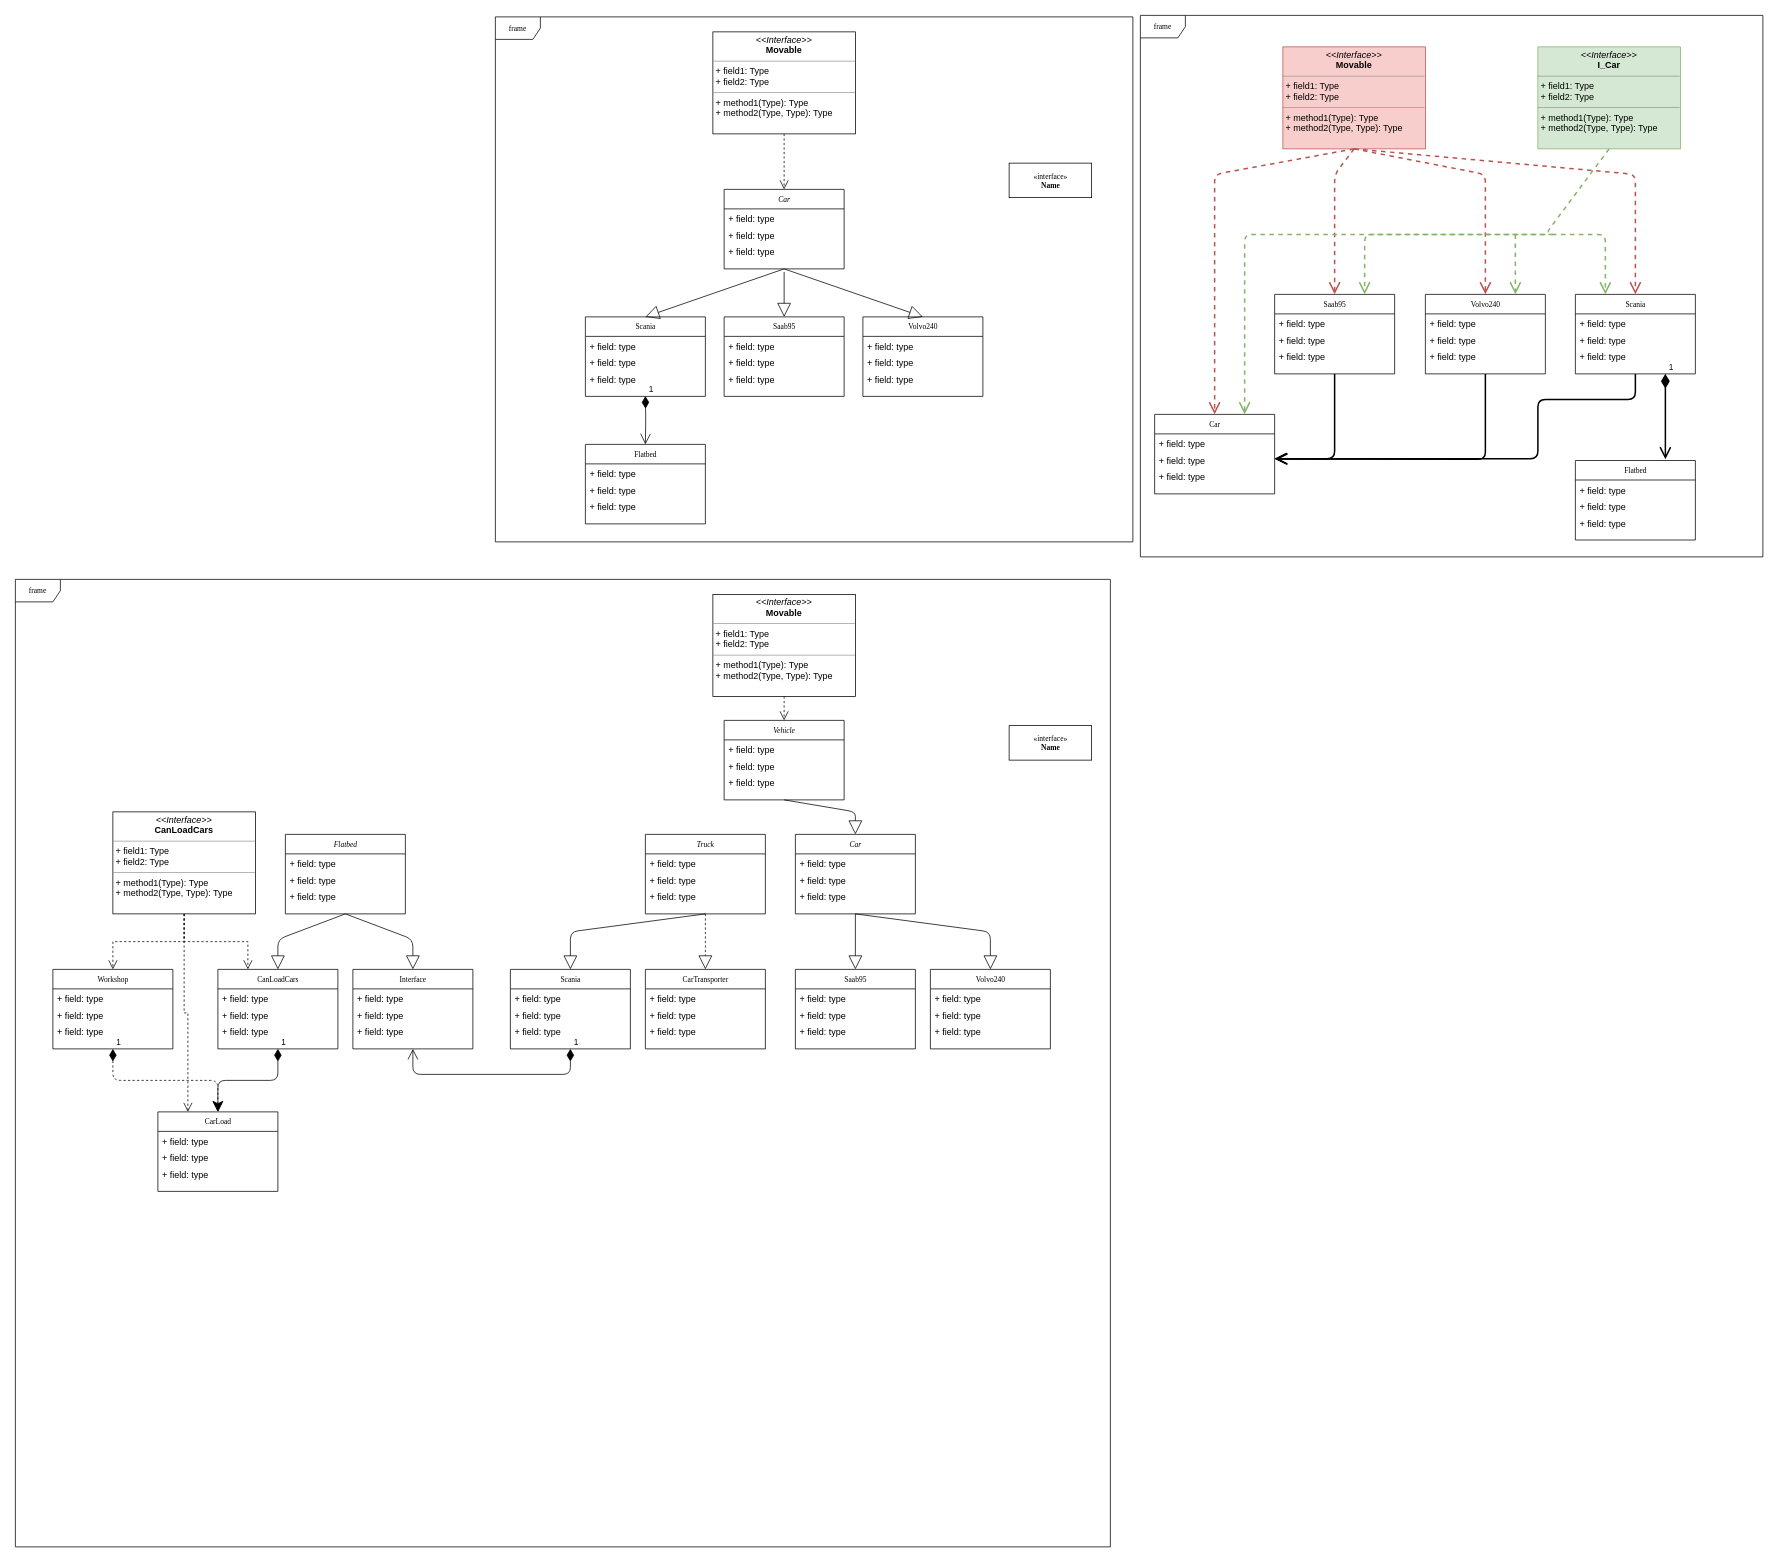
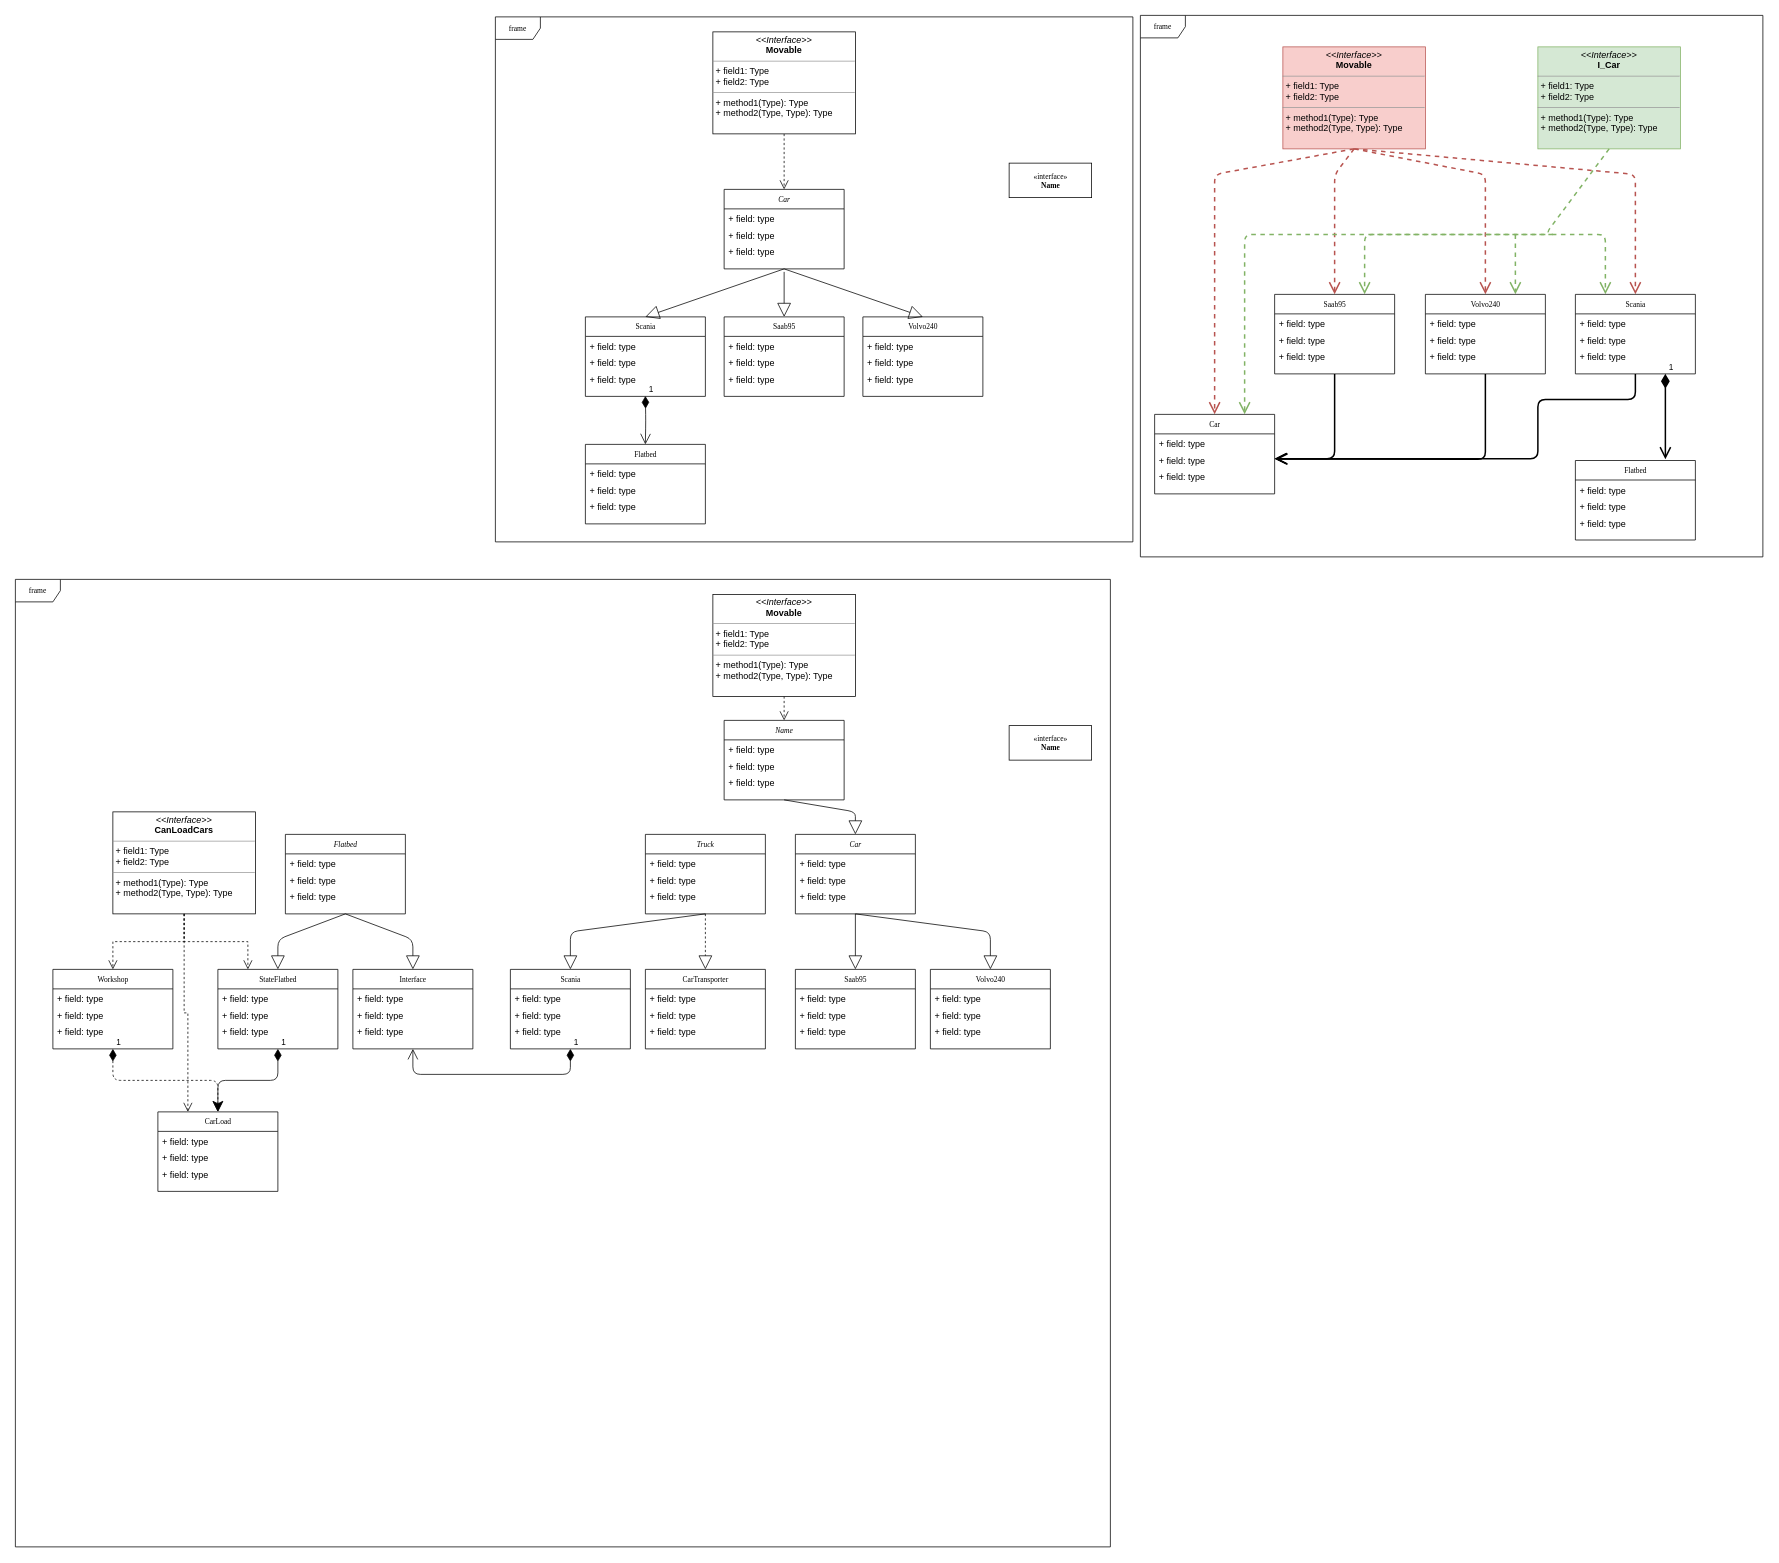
node "Vehicle": label "Vehicle" -> "Name"
node "CanLoadCars": label "CanLoadCars" -> "StateFlatbed"
